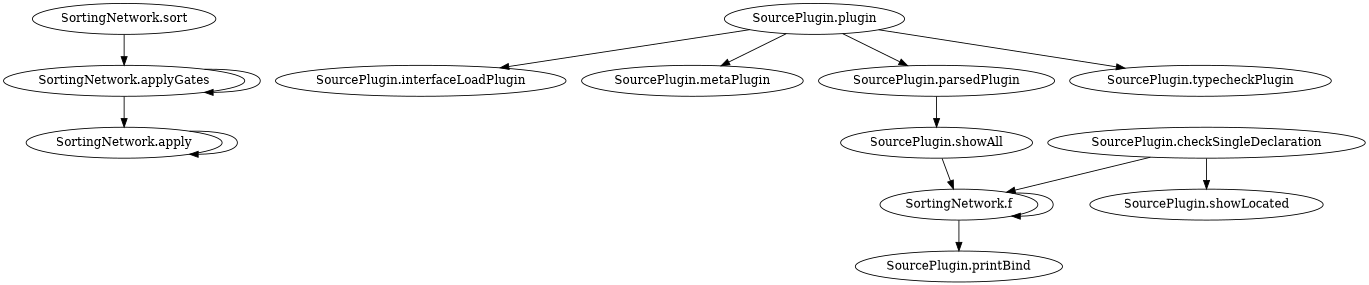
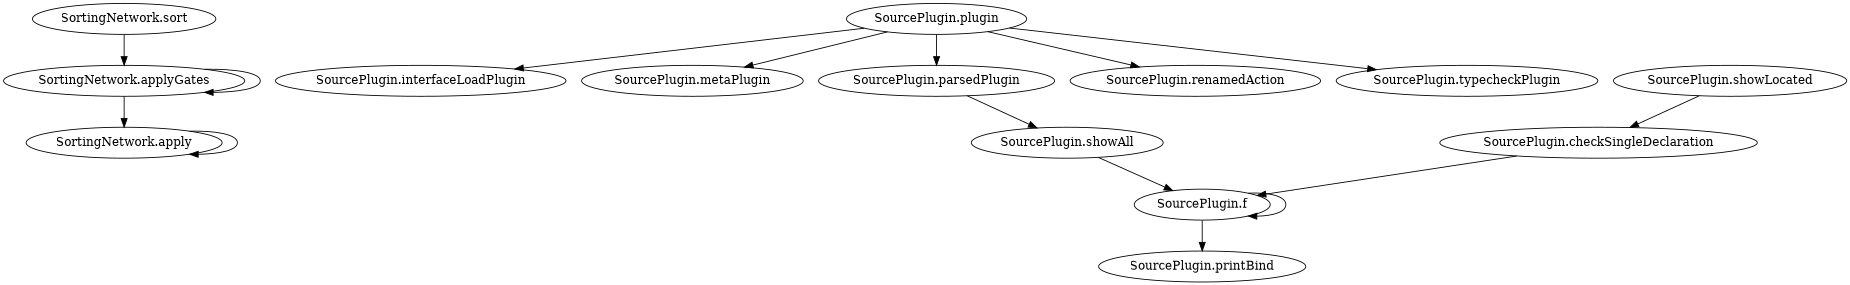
node "SourcePlugin.renamedAction": added
edge "SourcePlugin.checkSingleDeclaration" -> "SourcePlugin.showLocated": reversed
node "SortingNetwork.f": label "SortingNetwork.f" -> "SourcePlugin.f"
